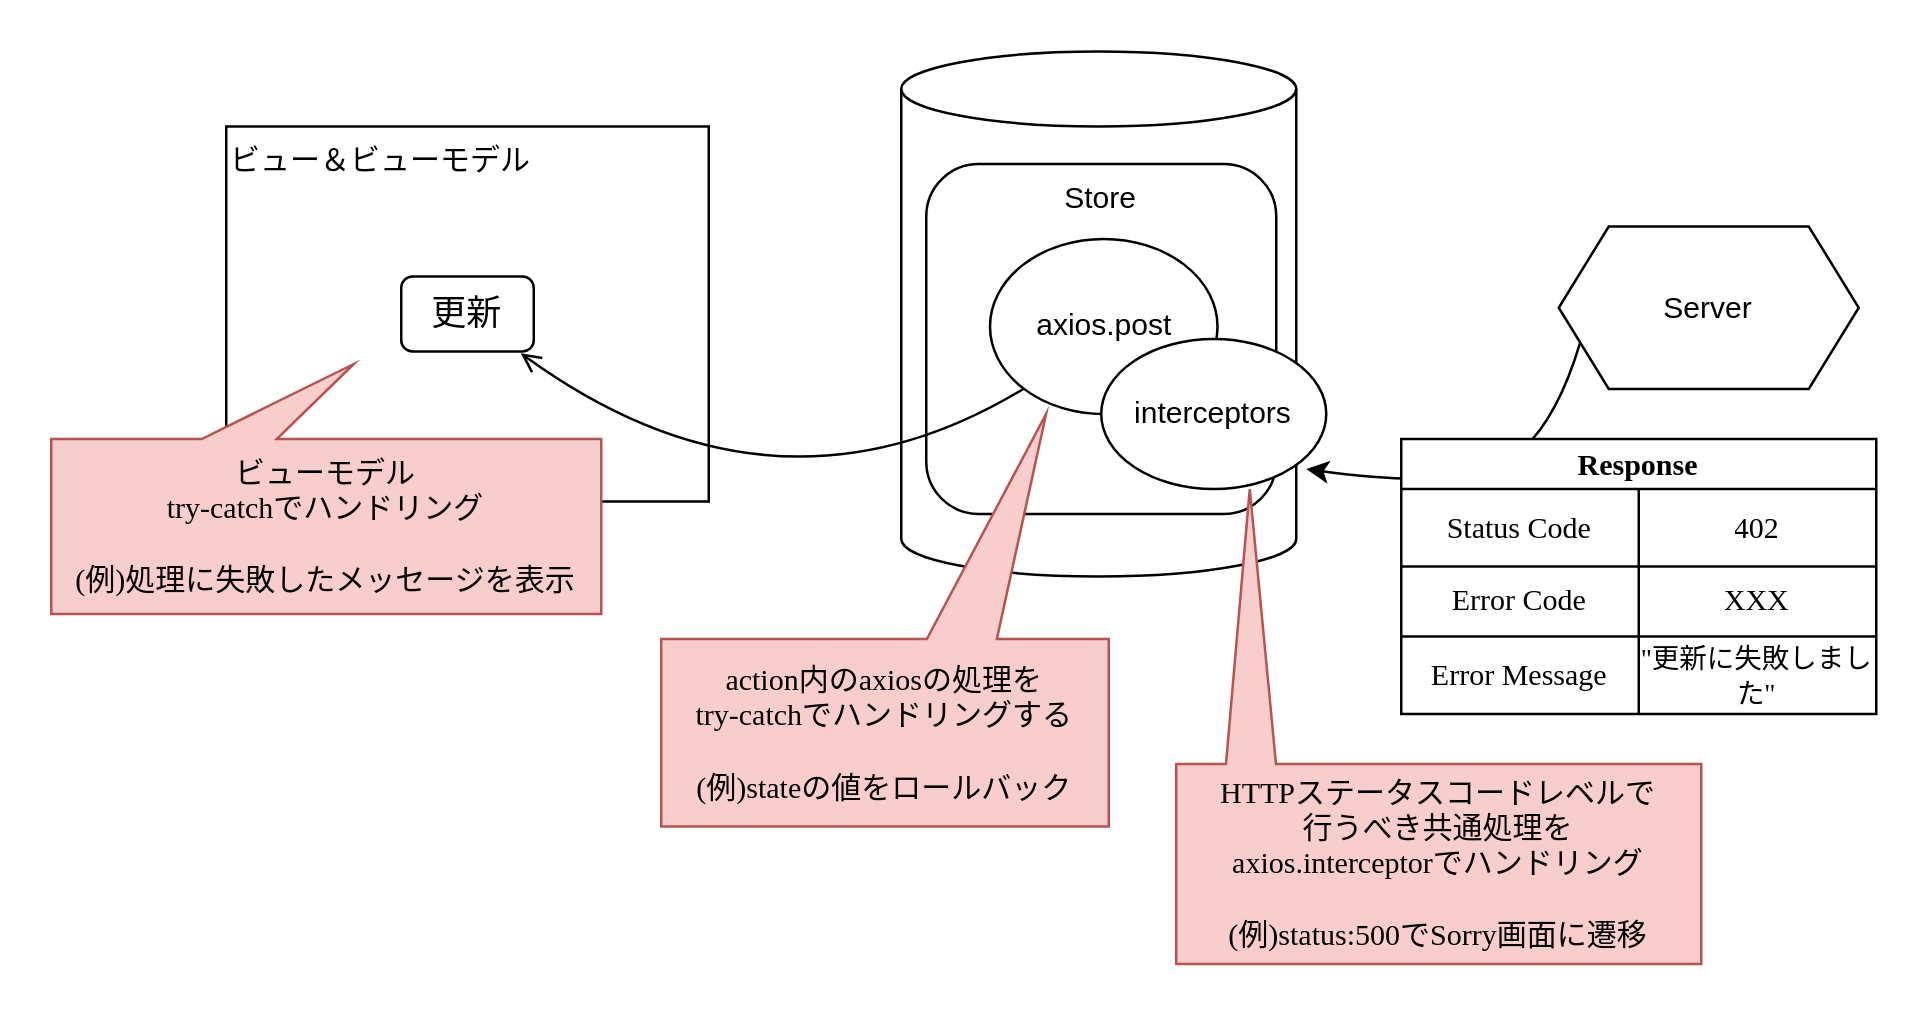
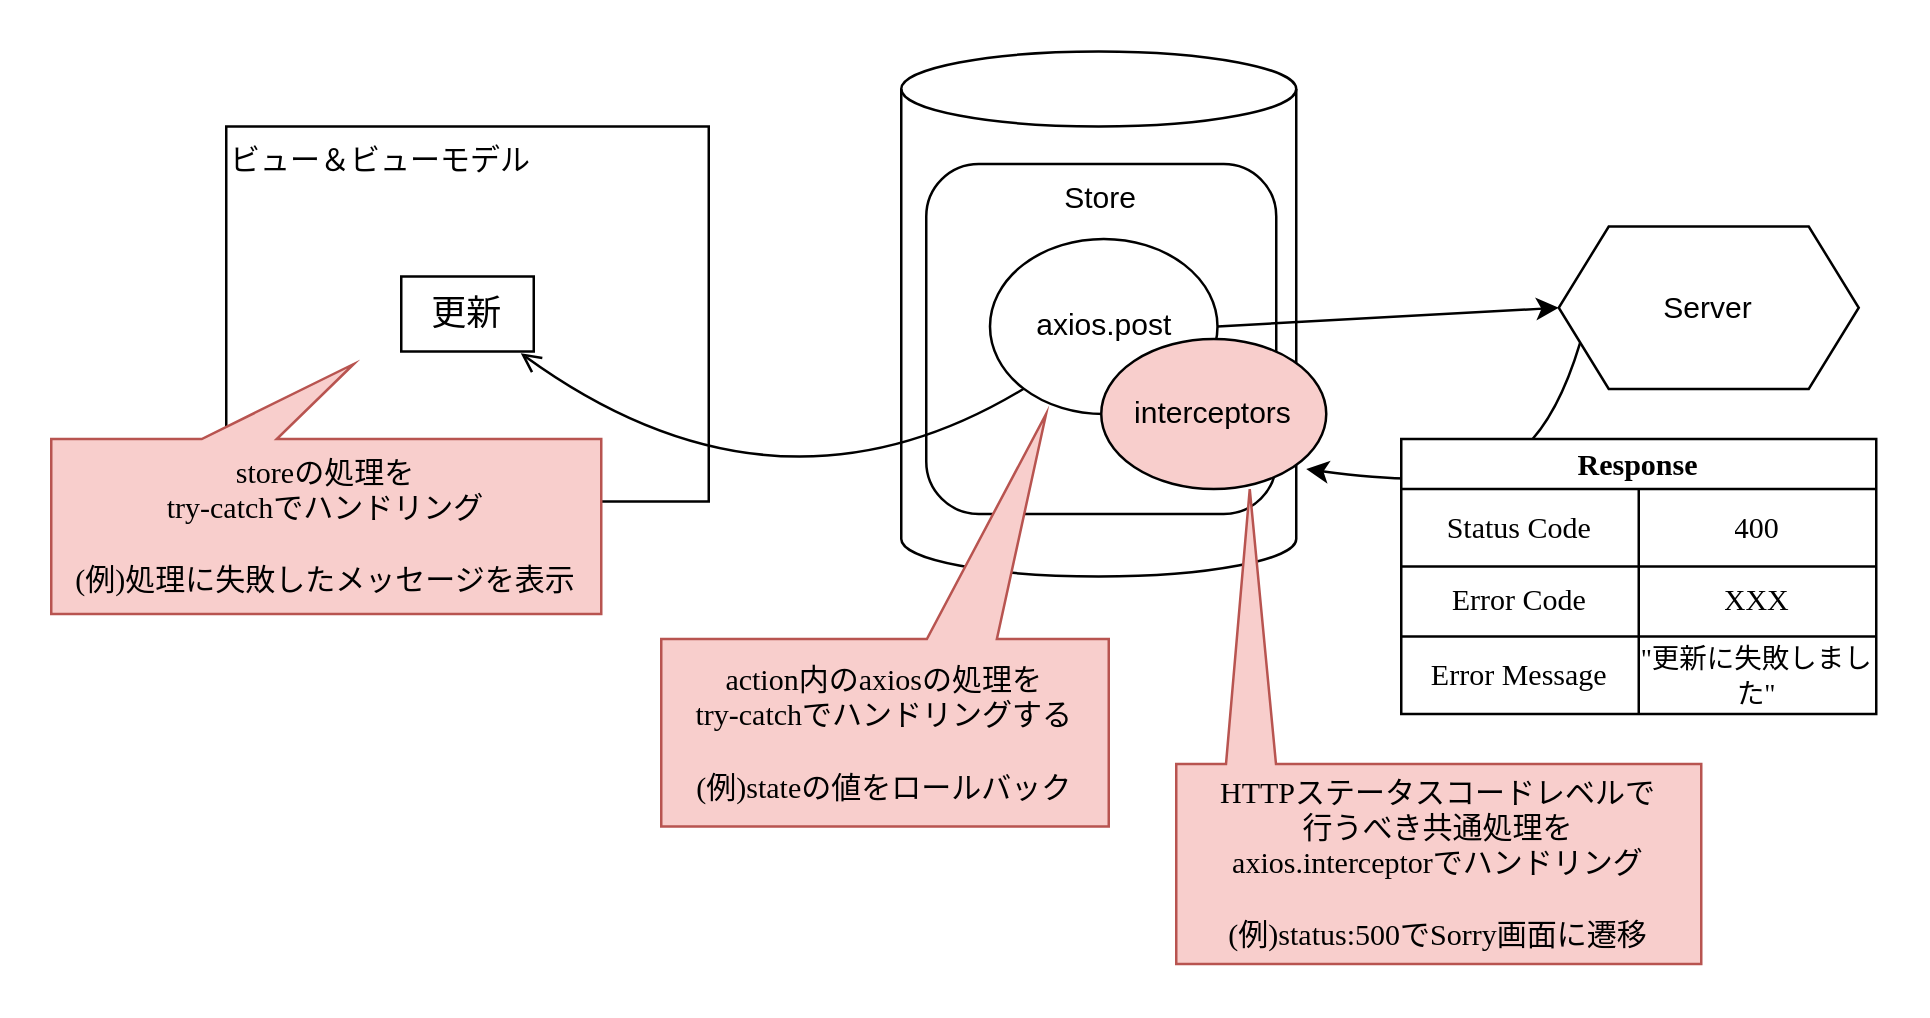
node "更新": shape rounded rectangle -> rectangle
edge "axios.post" -> "Server": added
node "interceptors": fillcolor #ffffff -> #f8cecc
node "ビューモデル try-catchでハンドリング (例)処理に失敗したメッセージを表示": label "ビューモデル try-catchでハンドリング (例)処理に失敗したメッセージを表示" -> "storeの処理を try-catchでハンドリング (例)処理に失敗したメッセージを表示"
node "402": label "402" -> "400"
